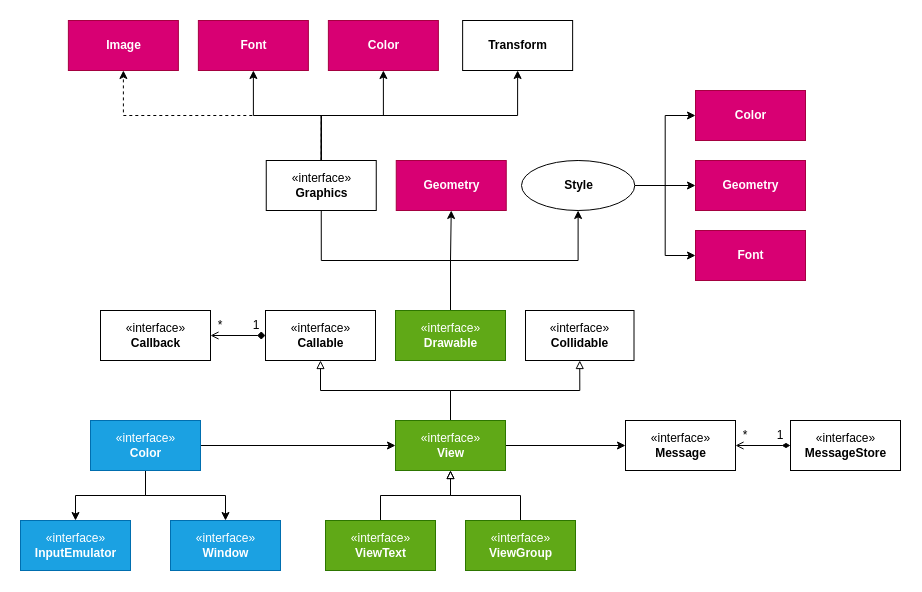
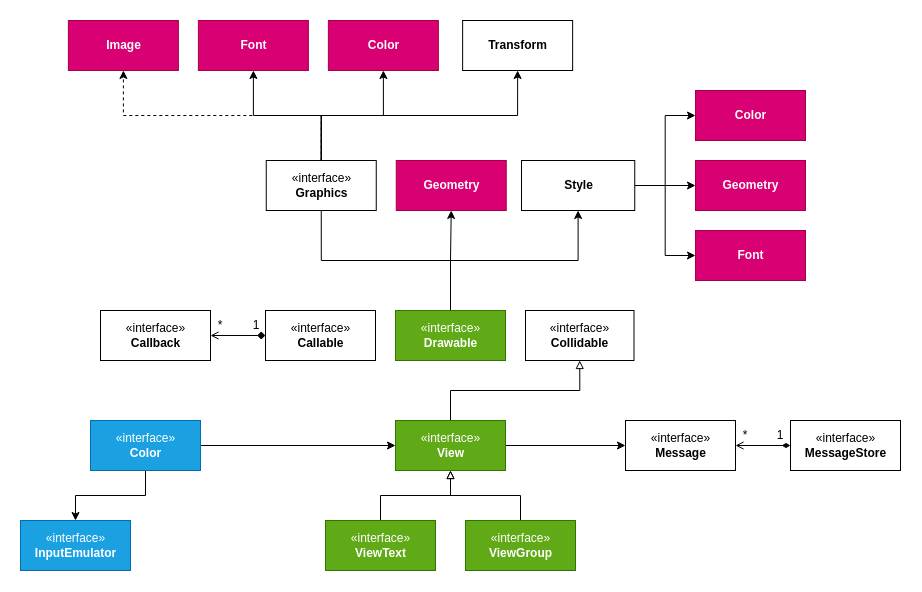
node "Style": shape ellipse -> rectangle
edge "«interface» View" -> "«interface» Callable": removed
edge "«interface» Color" -> "«interface» Window": removed
node "«interface» Window": removed
